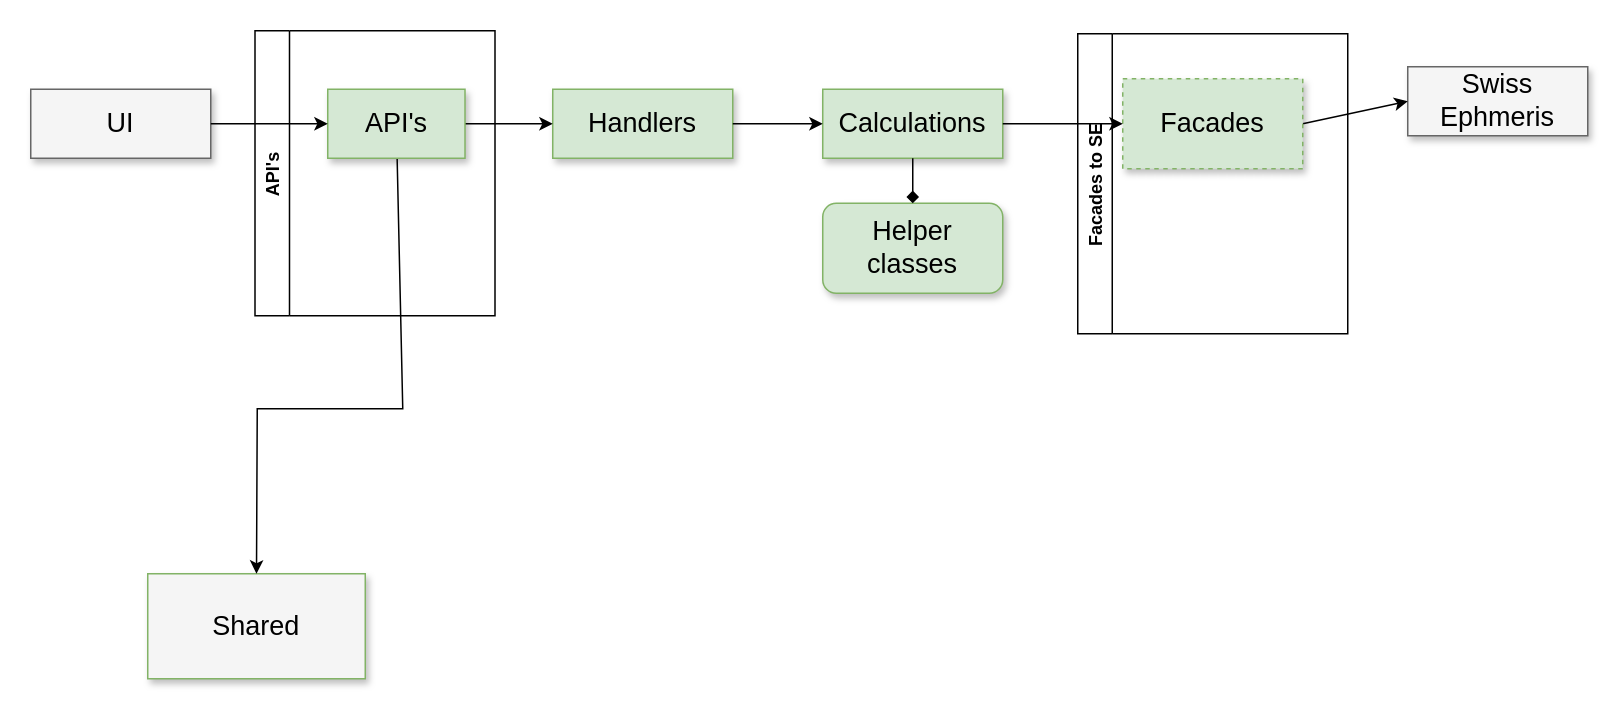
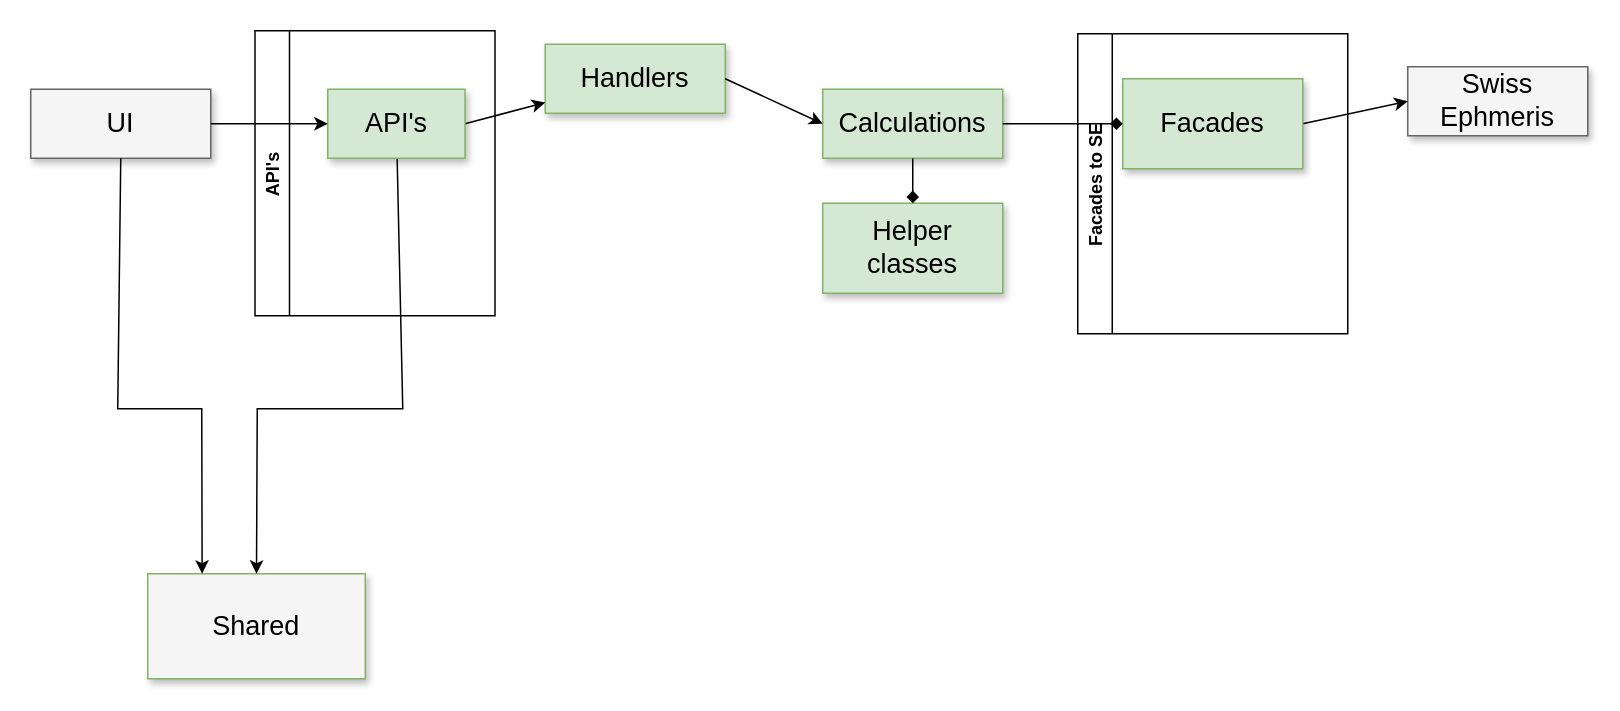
node "Handlers": moved (643, 124) -> (635, 79)
edge "Calculations" -> "Facades": arrowhead classic -> diamond
node "Facades": style dashed -> solid
node "Helper classes": shape rounded rectangle -> rectangle
edge "UI" -> "Shared": added
